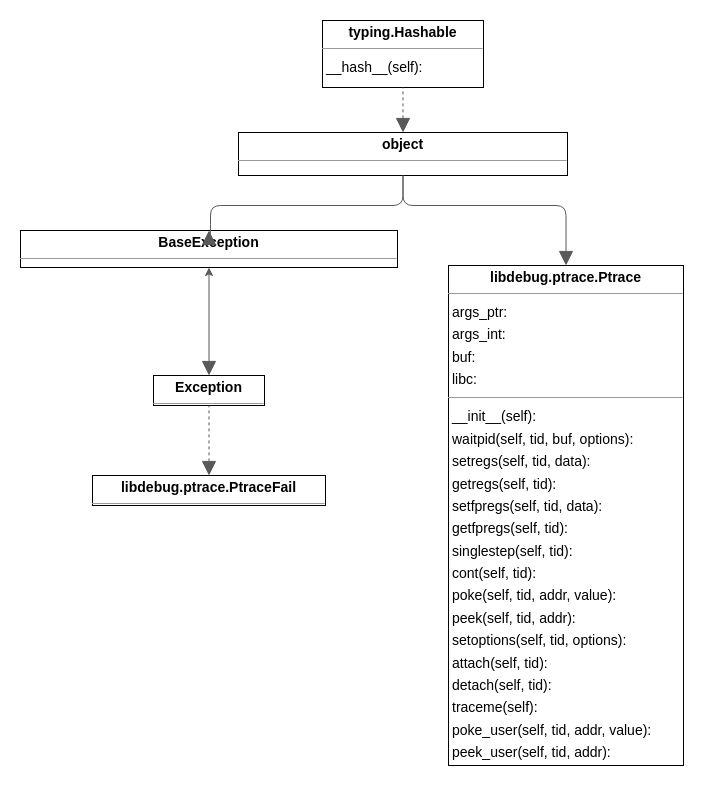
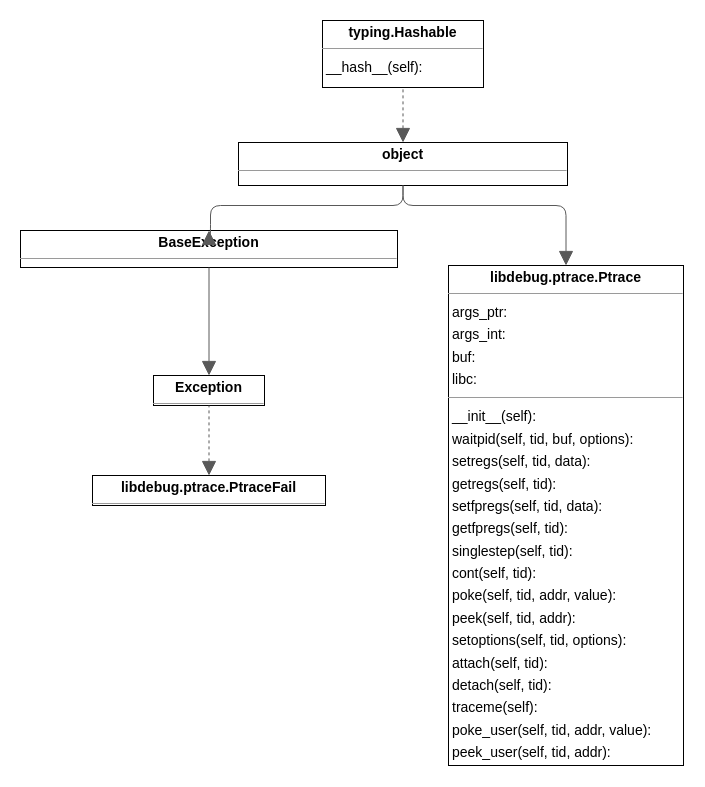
node "object": moved (403, 154) -> (403, 164)
edge "BaseException" -- "Exception": arrowhead classic -> none
